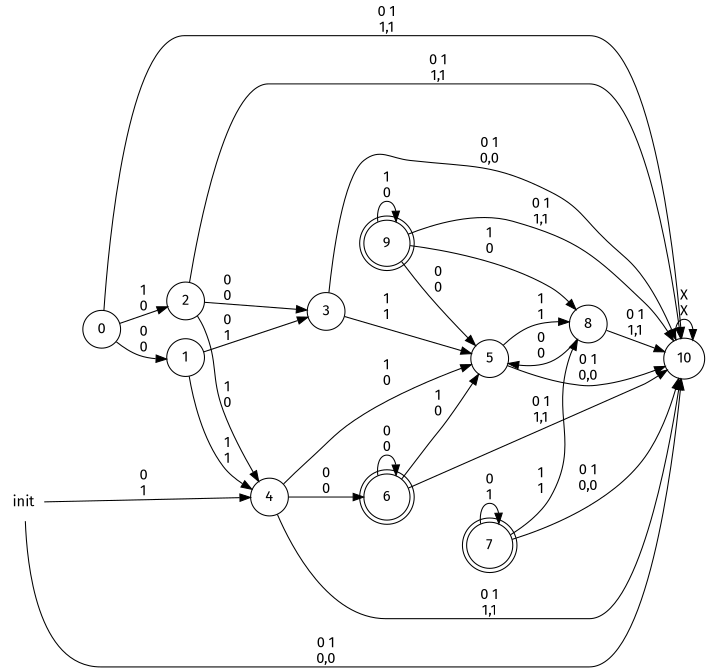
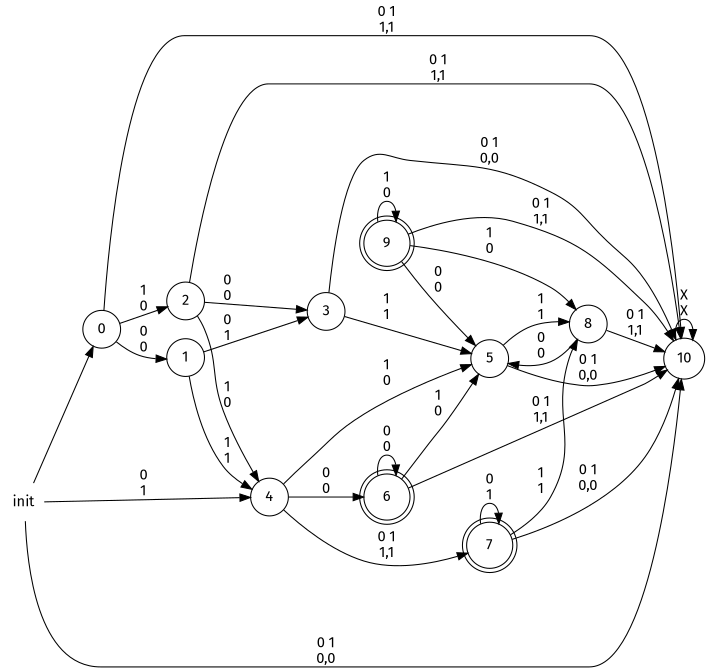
edge "init" -> "0": added
edge "4" -> "10": now "4" -> "7"
